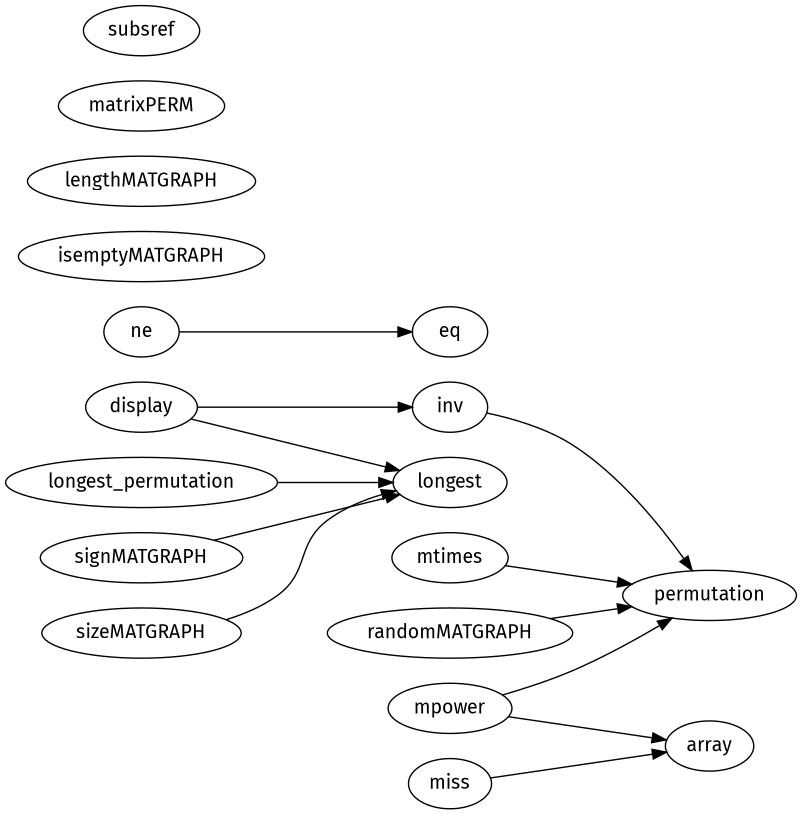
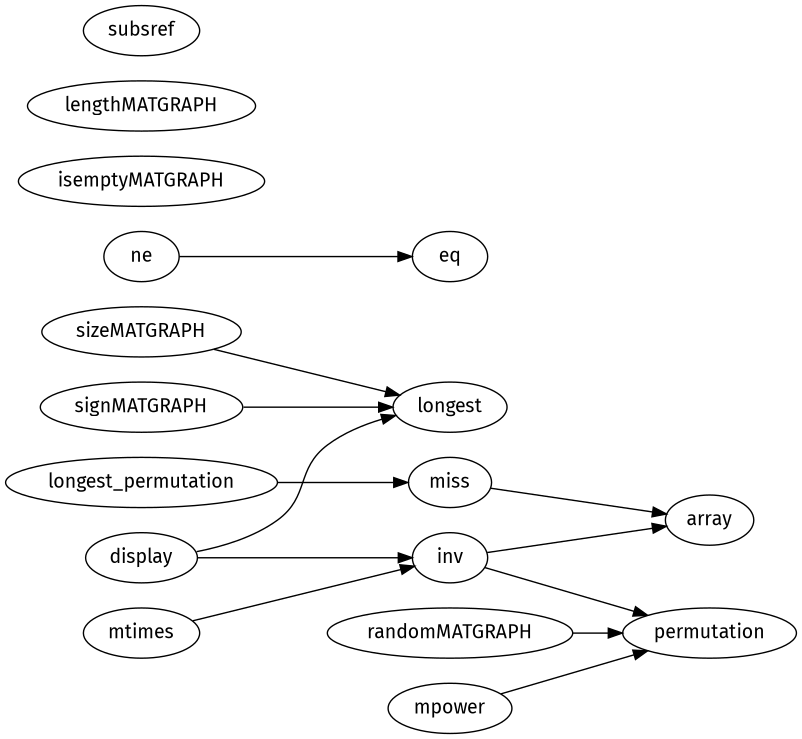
node "matrixPERM": removed
edge "longest_permutation" -> "longest": now "longest_permutation" -> "miss"
edge "mtimes" -> "permutation": now "mtimes" -> "inv"
edge "mpower" -> "array": now "inv" -> "array"
